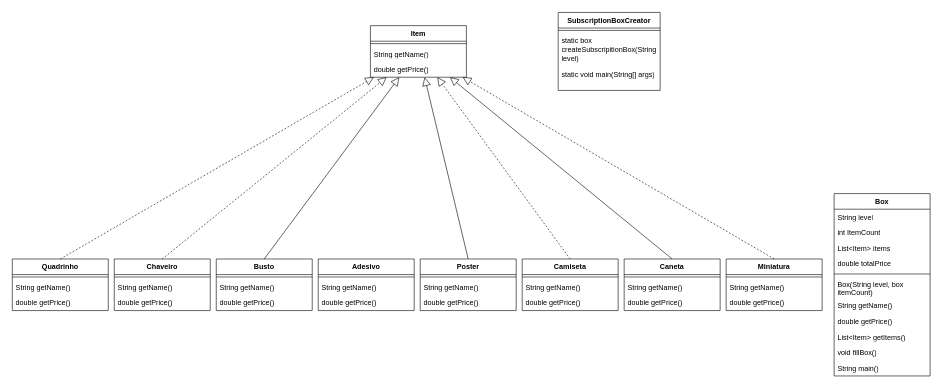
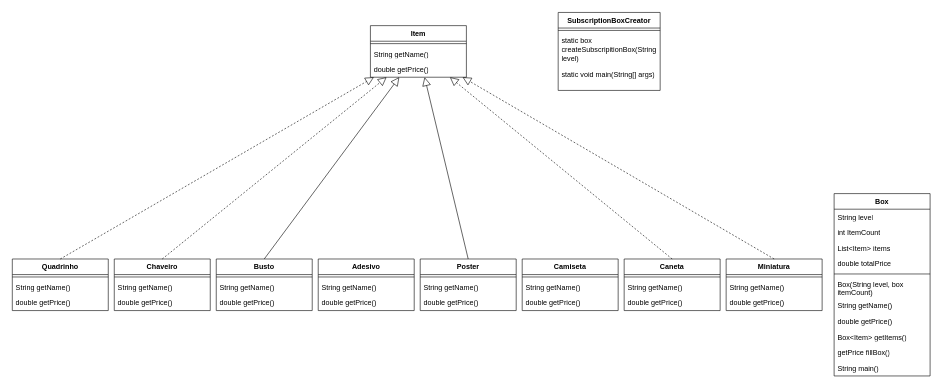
edge "Camiseta" -> "Item": removed
edge "Caneta" -> "Item": style solid -> dashed
node "List<Item> getItems()": label "List<Item> getItems()" -> "Box<Item> getItems()"
node "void fillBox()": label "void fillBox()" -> "getPrice fillBox()"
